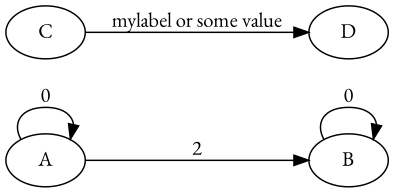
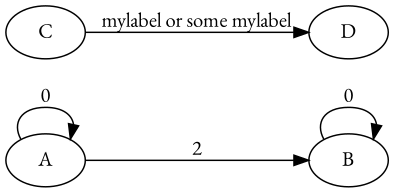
edge "C" -> "D": label "mylabel or some value" -> "mylabel or some mylabel"
